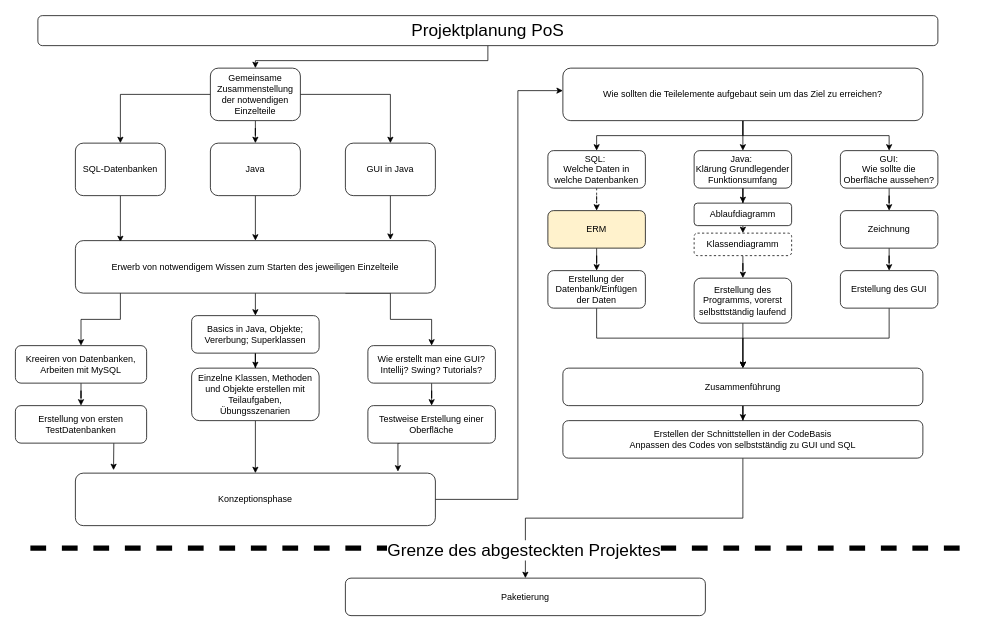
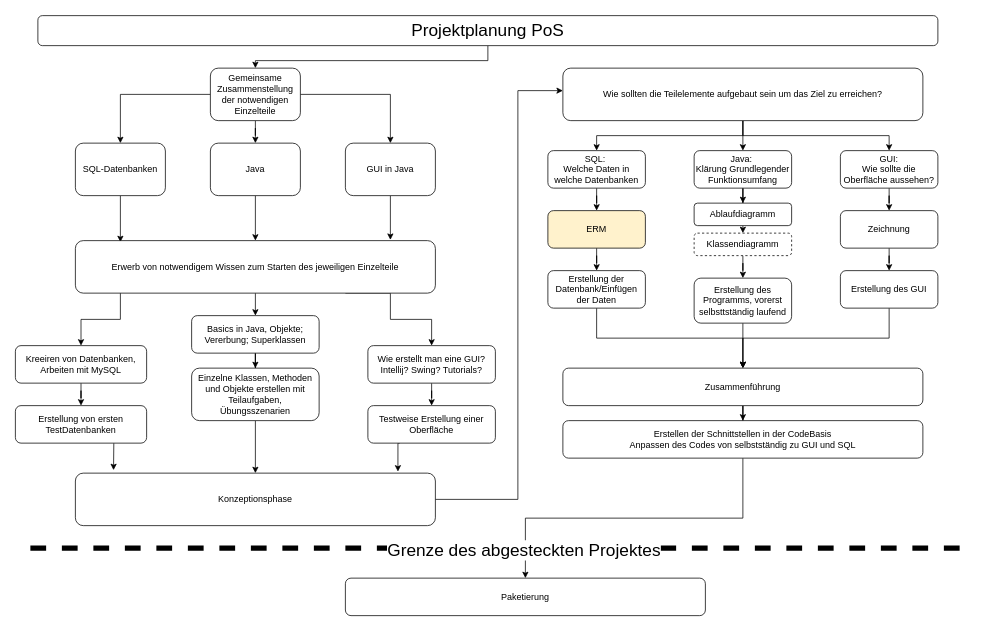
edge "SQL: Welche Daten in welche Datenbanken" -> "ERM": style dashed -> solid
